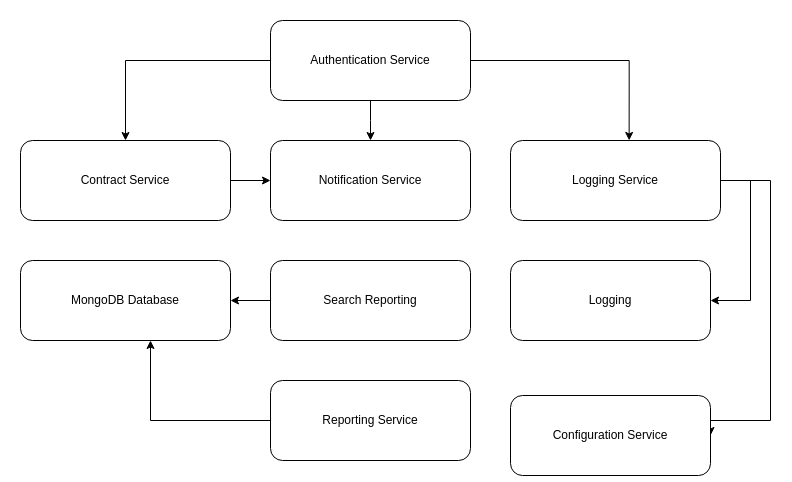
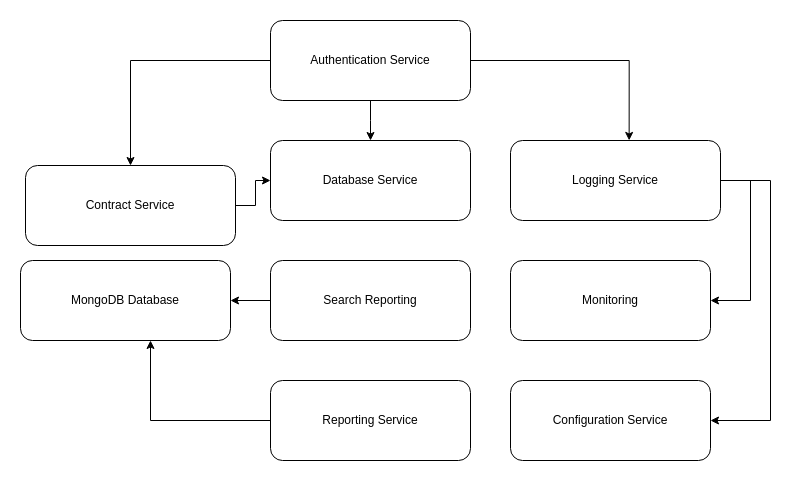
node "Contract Service": moved (126, 181) -> (131, 206)
node "Notification Service": label "Notification Service" -> "Database Service"
node "Logging": label "Logging" -> "Monitoring"
node "Configuration Service": moved (611, 436) -> (611, 421)
